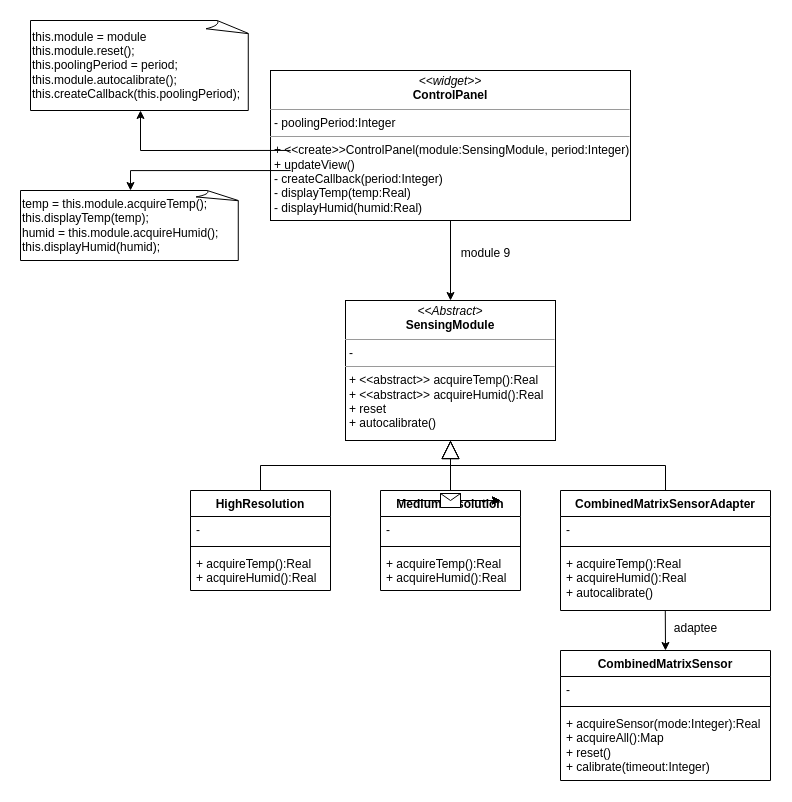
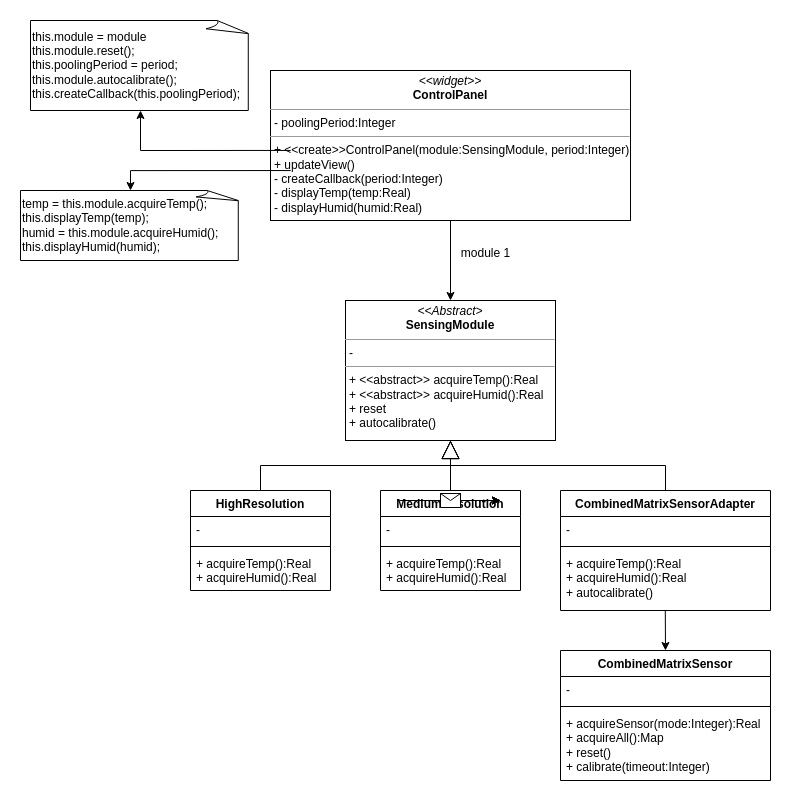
node "module 9": label "module 9" -> "module 1"
node "adaptee": removed
